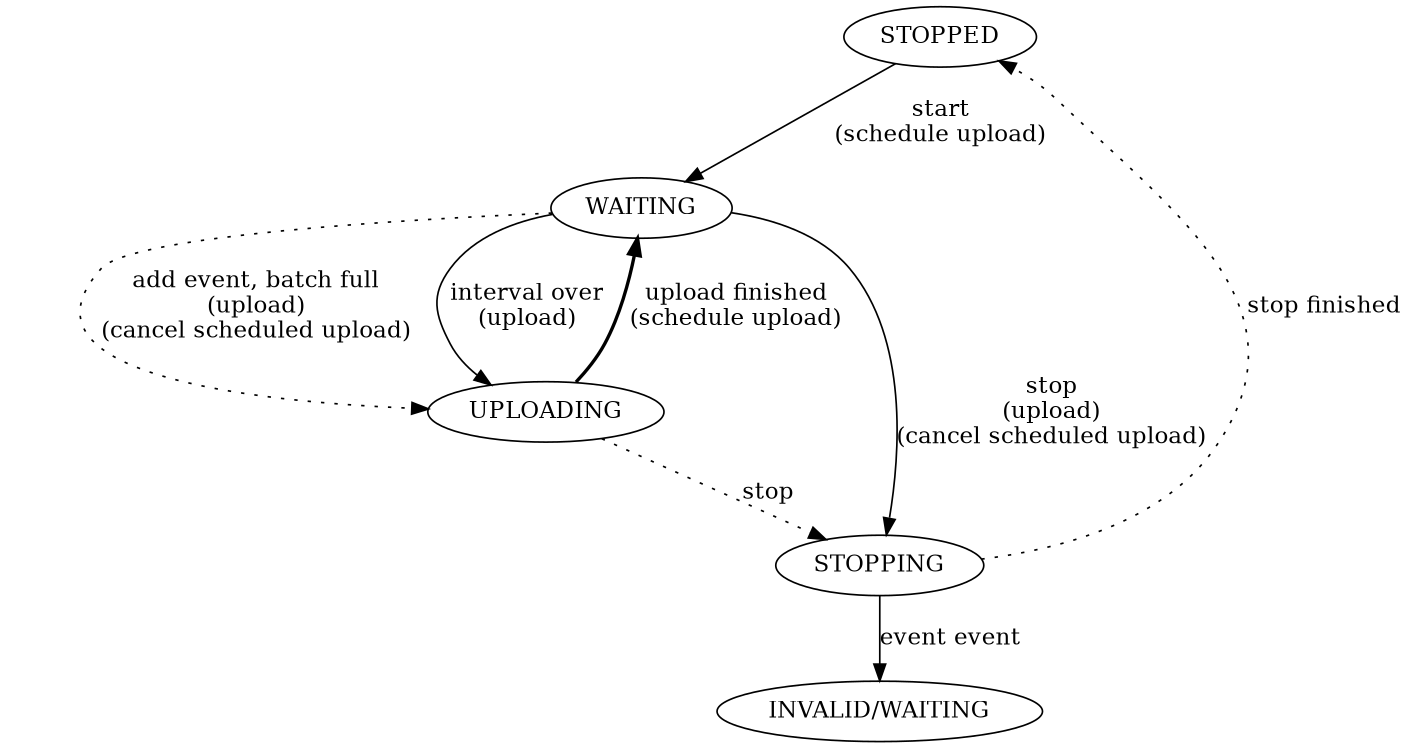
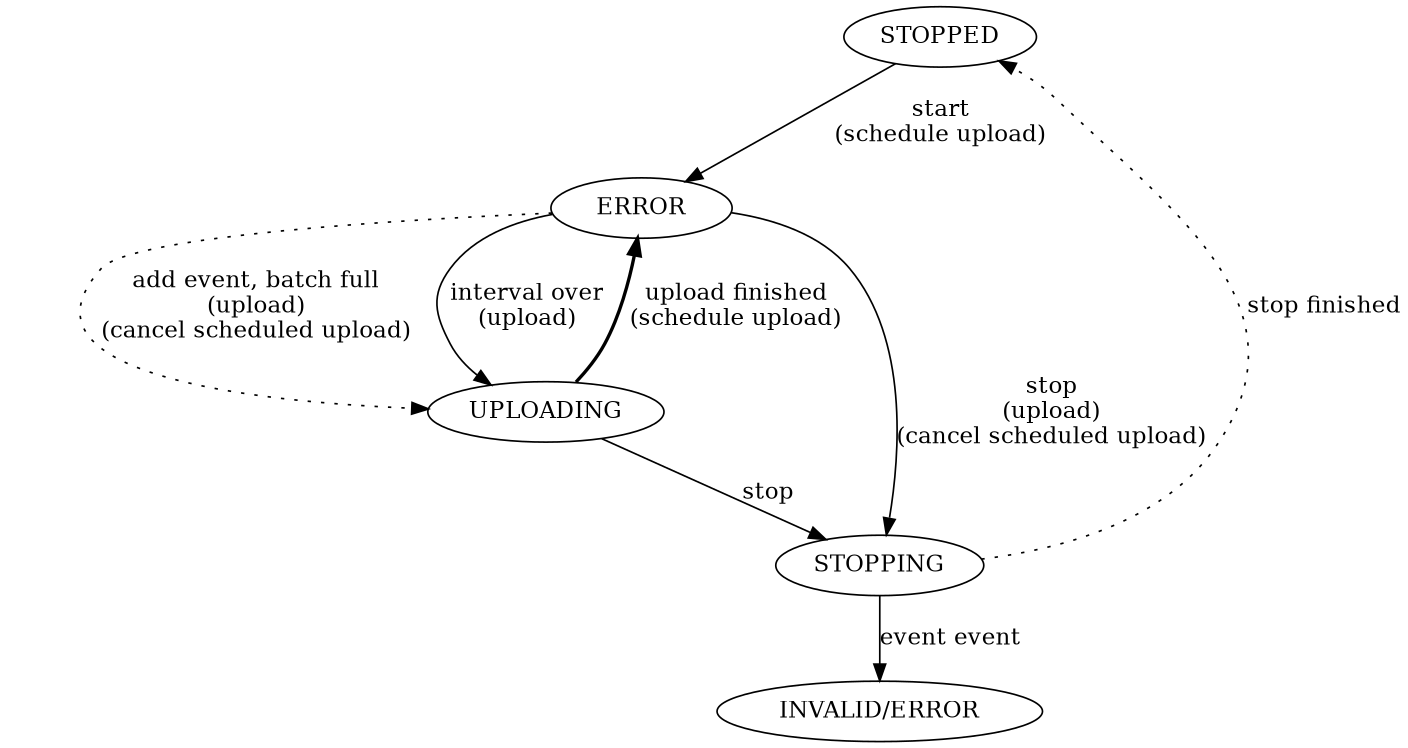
node "WAITING": label "WAITING" -> "ERROR"
edge "UPLOADING" -> "STOPPING": style dotted -> solid
node "INVALID/WAITING": label "INVALID/WAITING" -> "INVALID/ERROR"
